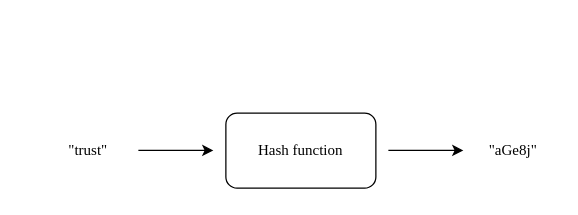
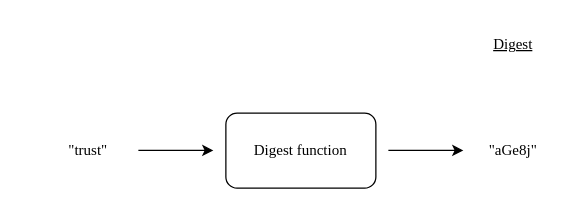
node "Digest": added
node "Hash function": label "Hash function" -> "Digest function"
